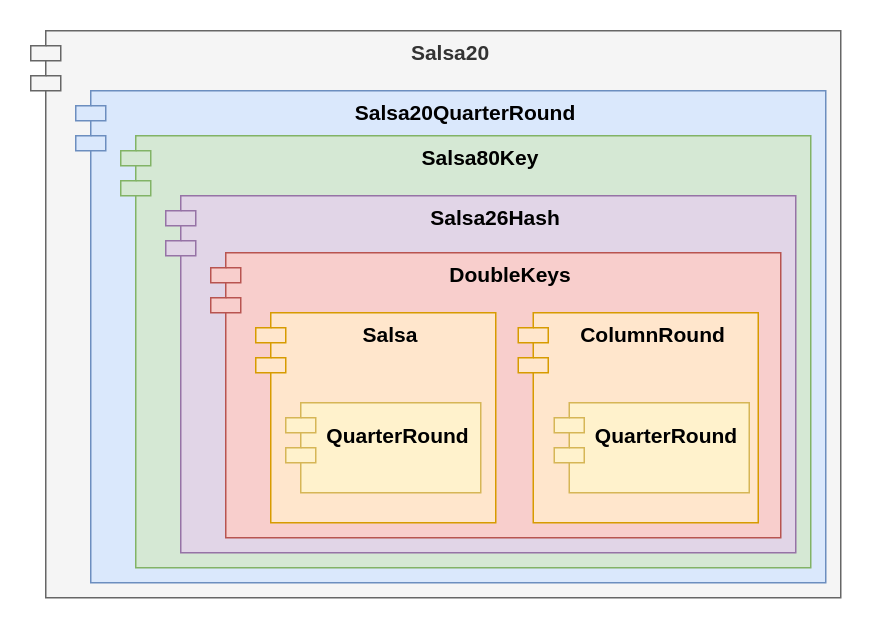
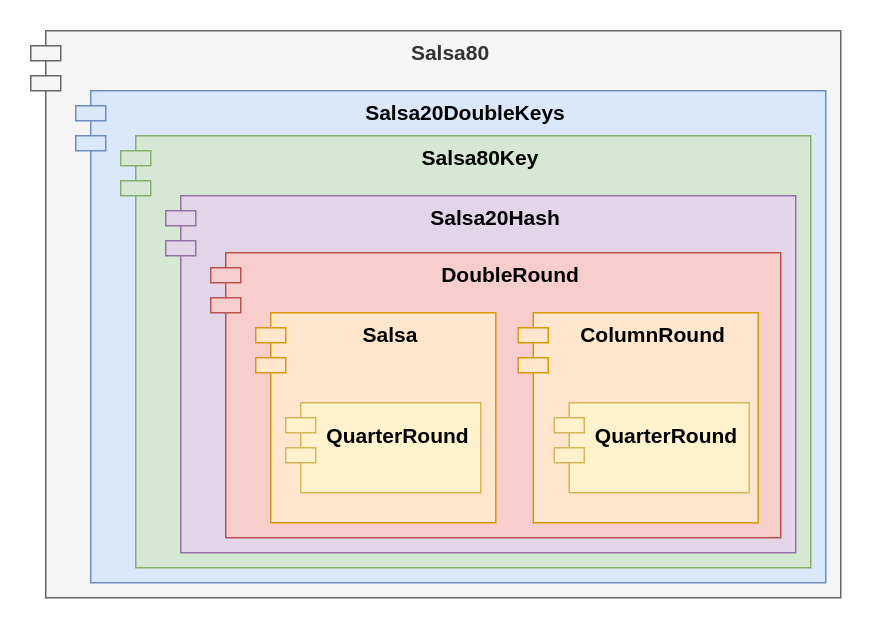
node "Salsa20": label "Salsa20" -> "Salsa80"
node "Salsa20QuarterRound": label "Salsa20QuarterRound" -> "Salsa20DoubleKeys"
node "Salsa26Hash": label "Salsa26Hash" -> "Salsa20Hash"
node "DoubleKeys": label "DoubleKeys" -> "DoubleRound"
